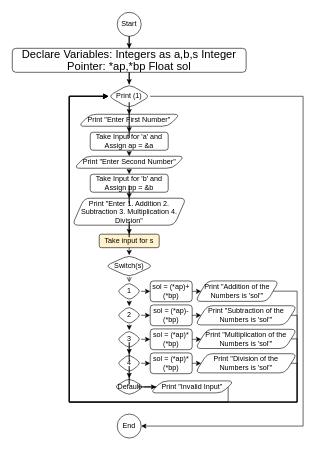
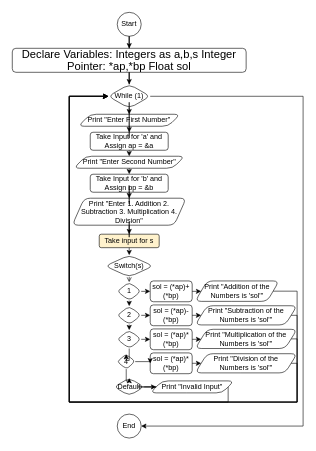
node "Print (1)": label "Print (1)" -> "While (1)"
node "4": size 24x18 -> 18x15
